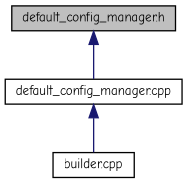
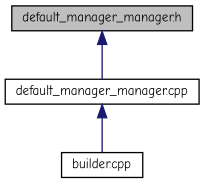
node "default_config_manager.h": label "default_config_manager.h" -> "default_manager_manager.h"
node "default_config_manager.cpp": label "default_config_manager.cpp" -> "default_manager_manager.cpp"
